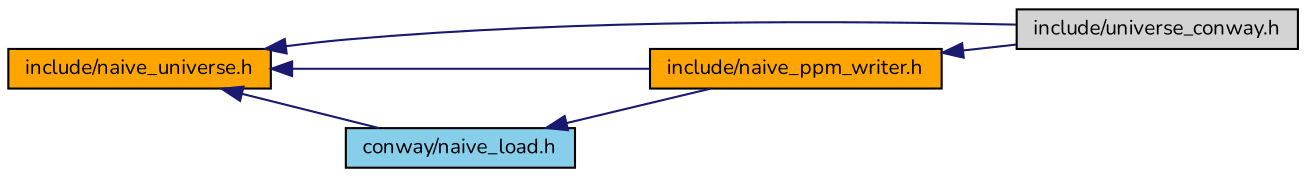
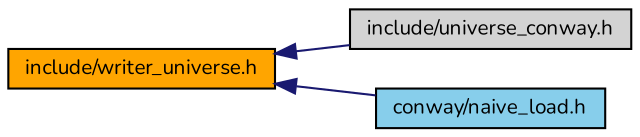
node "include/naive_universe.h": label "include/naive_universe.h" -> "include/writer_universe.h"
node "include/naive_ppm_writer.h": removed
